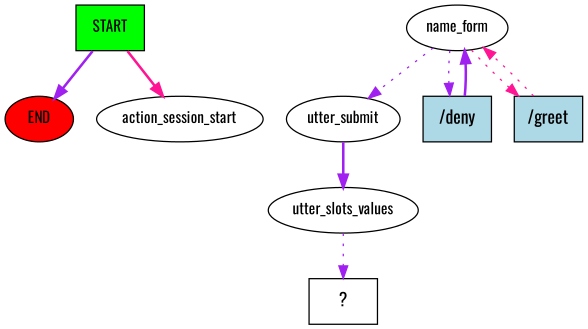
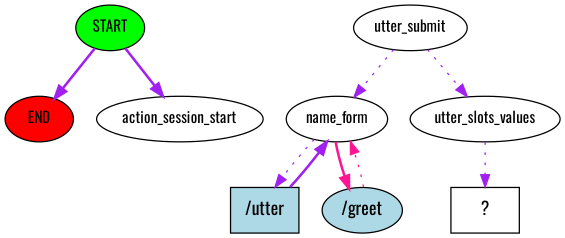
node "START": shape box -> ellipse
edge "START" -> "action_session_start": color deeppink -> purple
edge "name_form" -> "utter_submit": reversed
edge "name_form" -> "/greet": style dotted -> bold
node "/deny": label "/deny" -> "/utter"
node "/greet": shape box -> ellipse
edge "utter_submit" -> "utter_slots_values": style bold -> dotted
